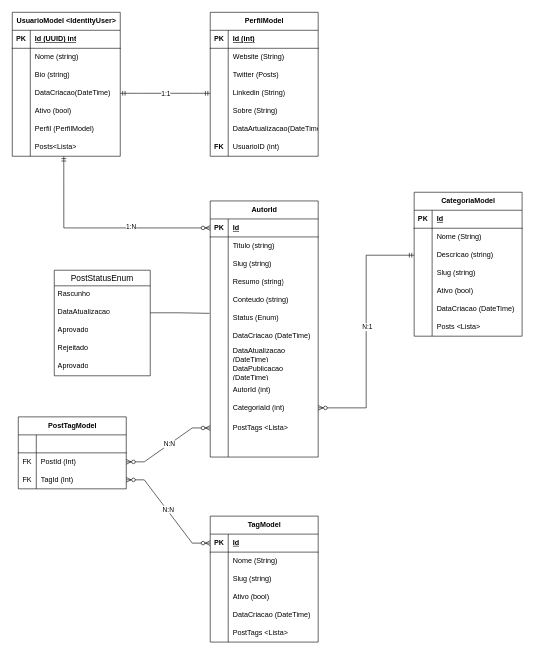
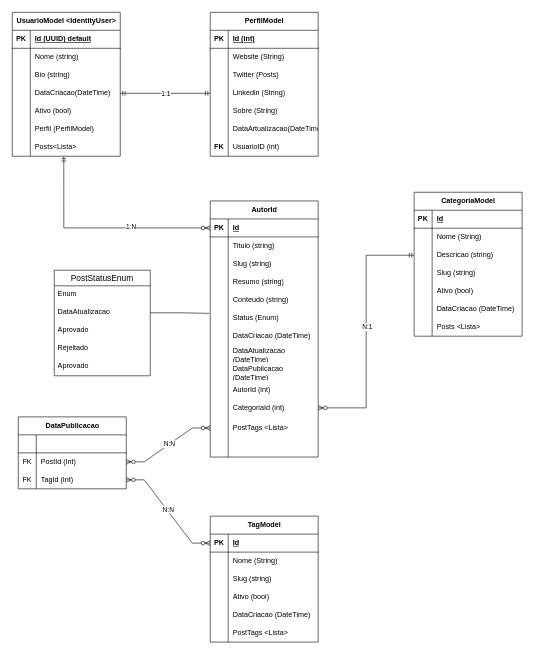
node "Id (UUID) int": label "Id (UUID) int" -> "Id (UUID) default"
node "Rascunho": label "Rascunho" -> "Enum"
node "PostTagModel": label "PostTagModel" -> "DataPublicacao"
